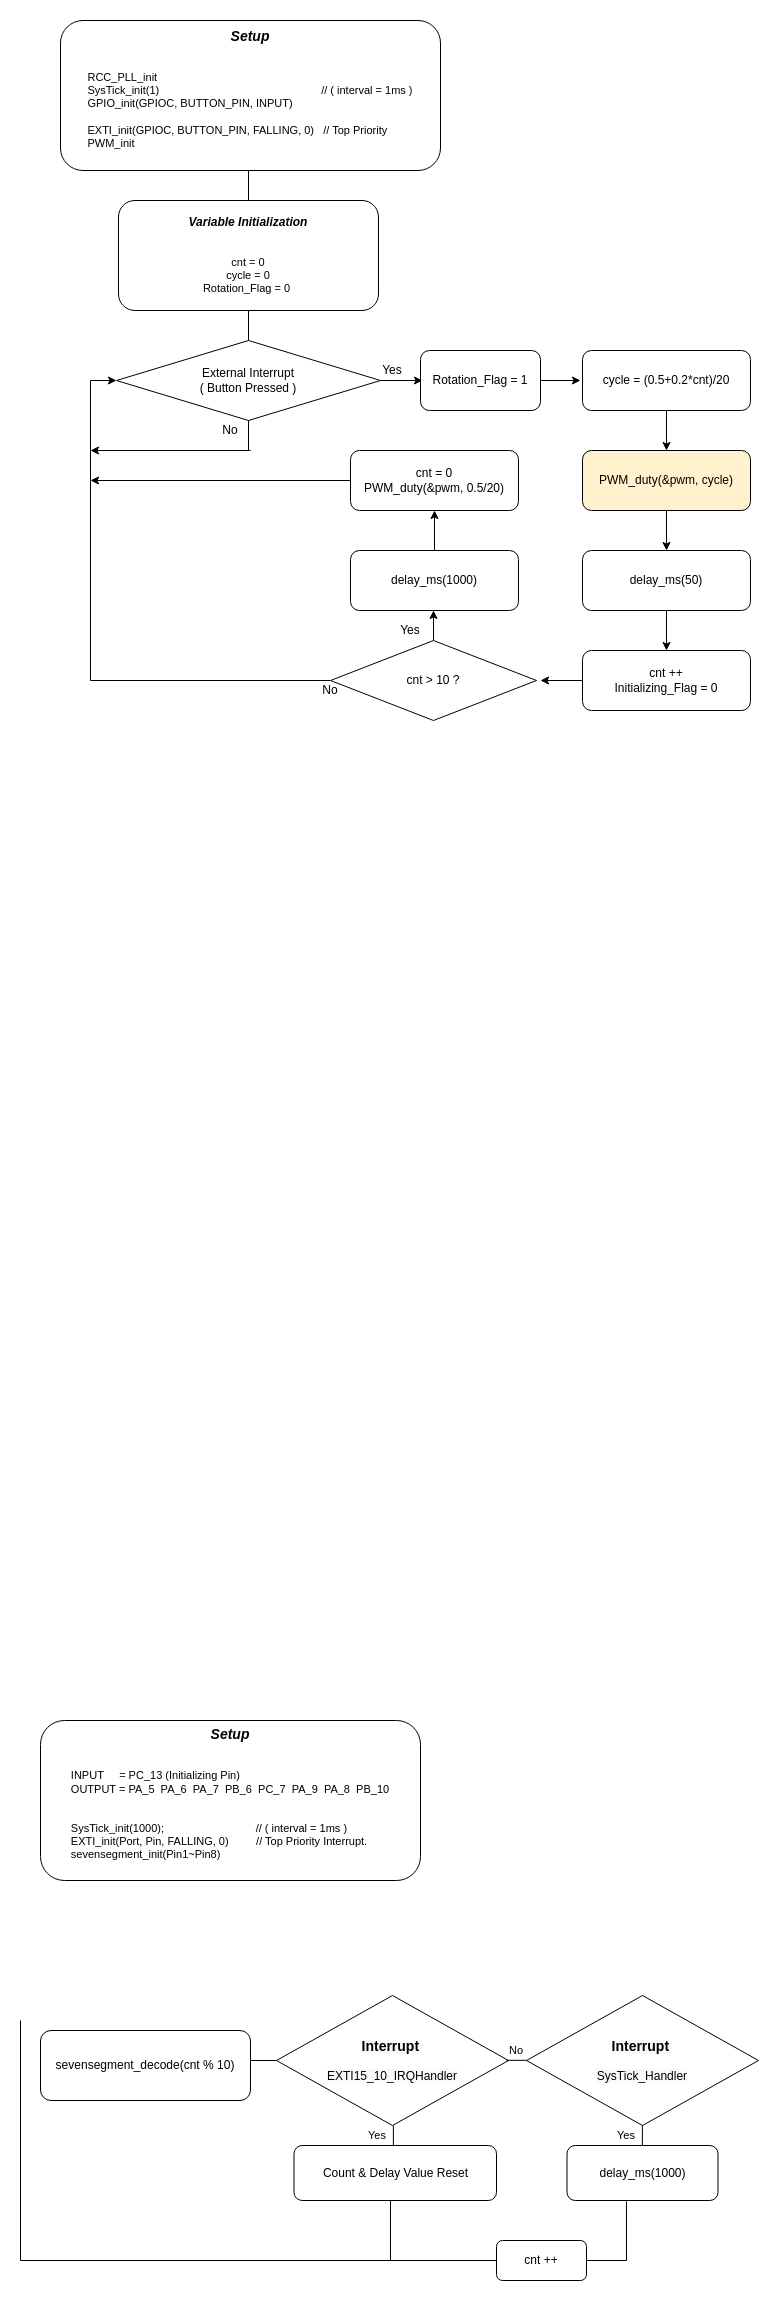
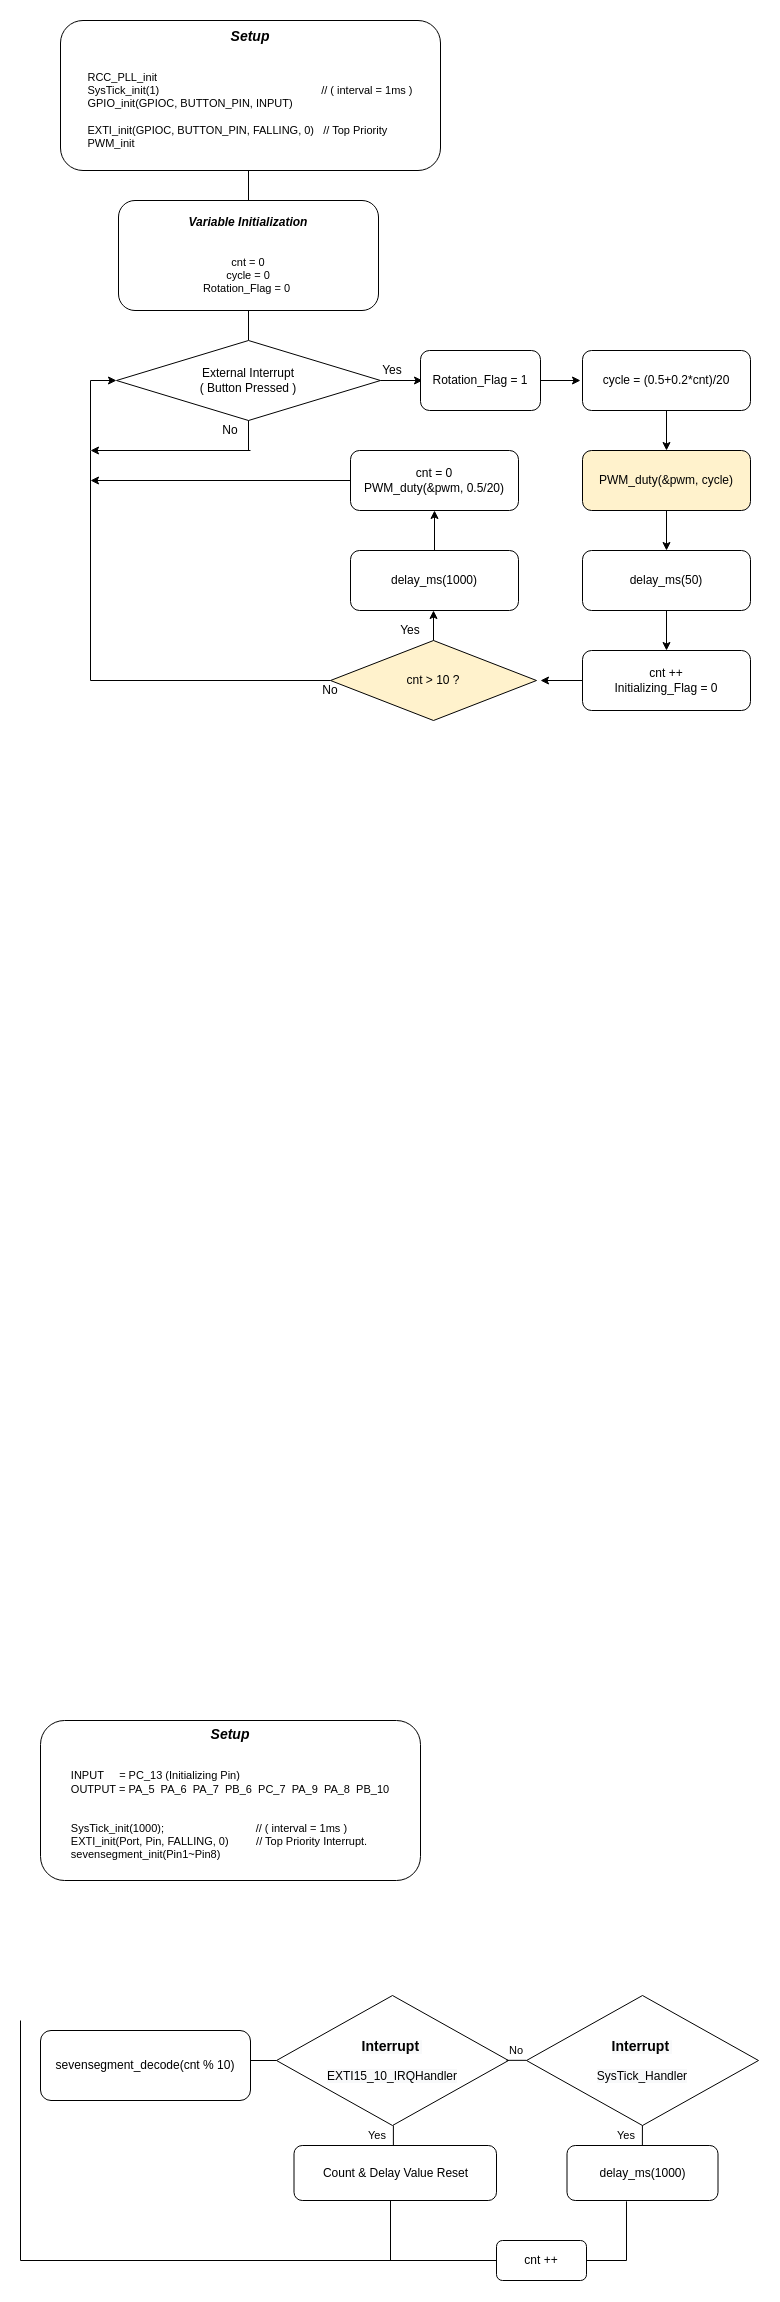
node "cnt > 10 ?": fillcolor #ffffff -> #fff2cc
